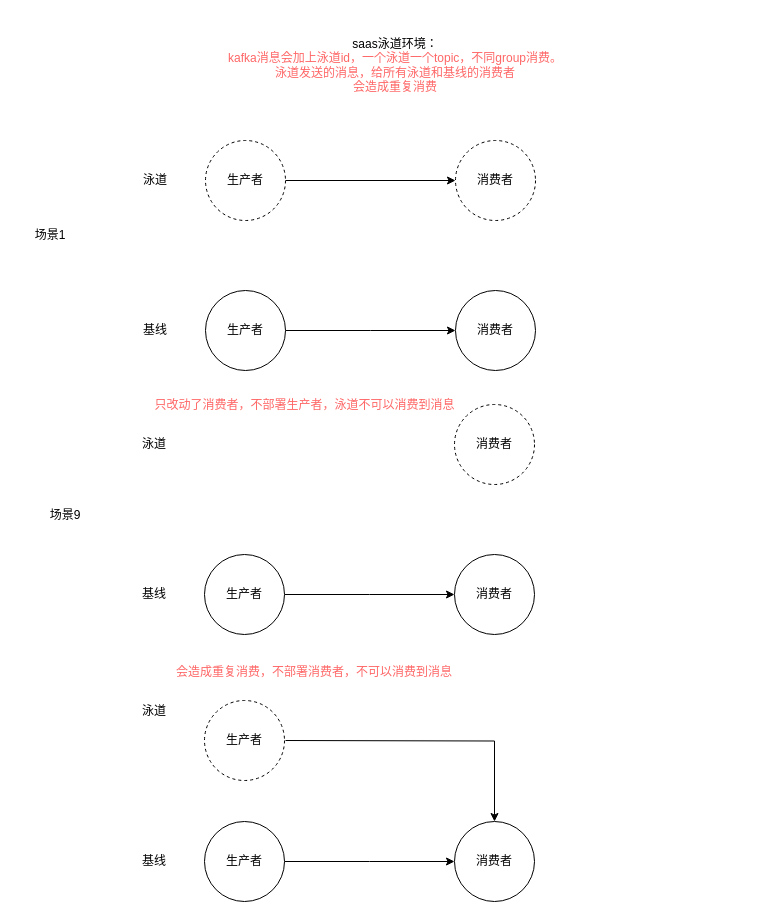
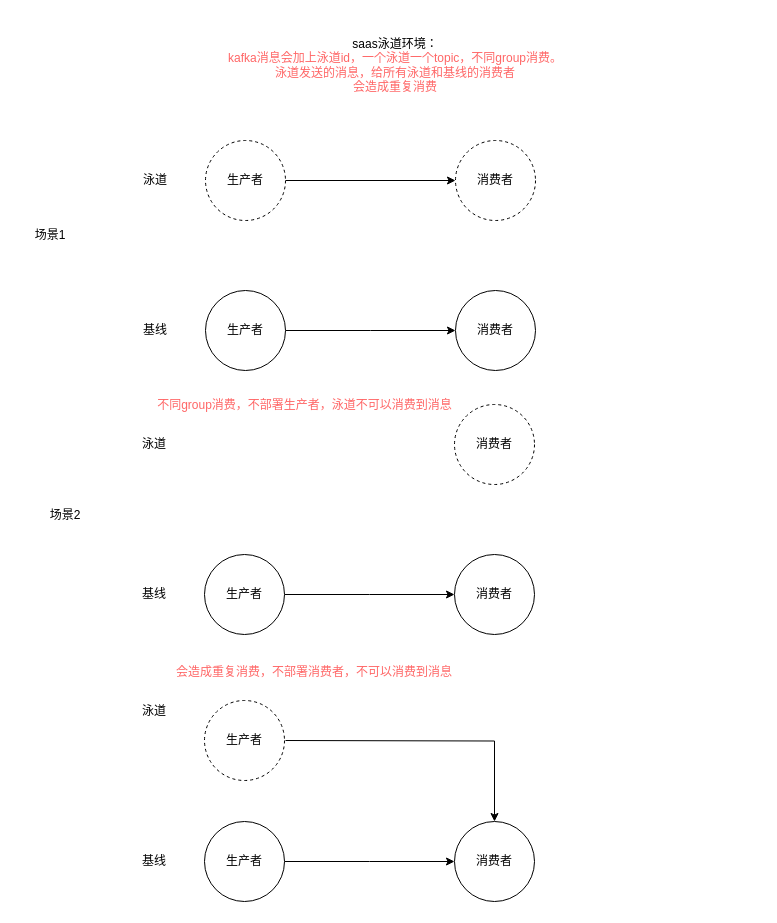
node "只改动了消费者，不部署生产者，泳道不可以消费到消息": label "只改动了消费者，不部署生产者，泳道不可以消费到消息" -> "不同group消费，不部署生产者，泳道不可以消费到消息"
node "场景9": label "场景9" -> "场景2"
